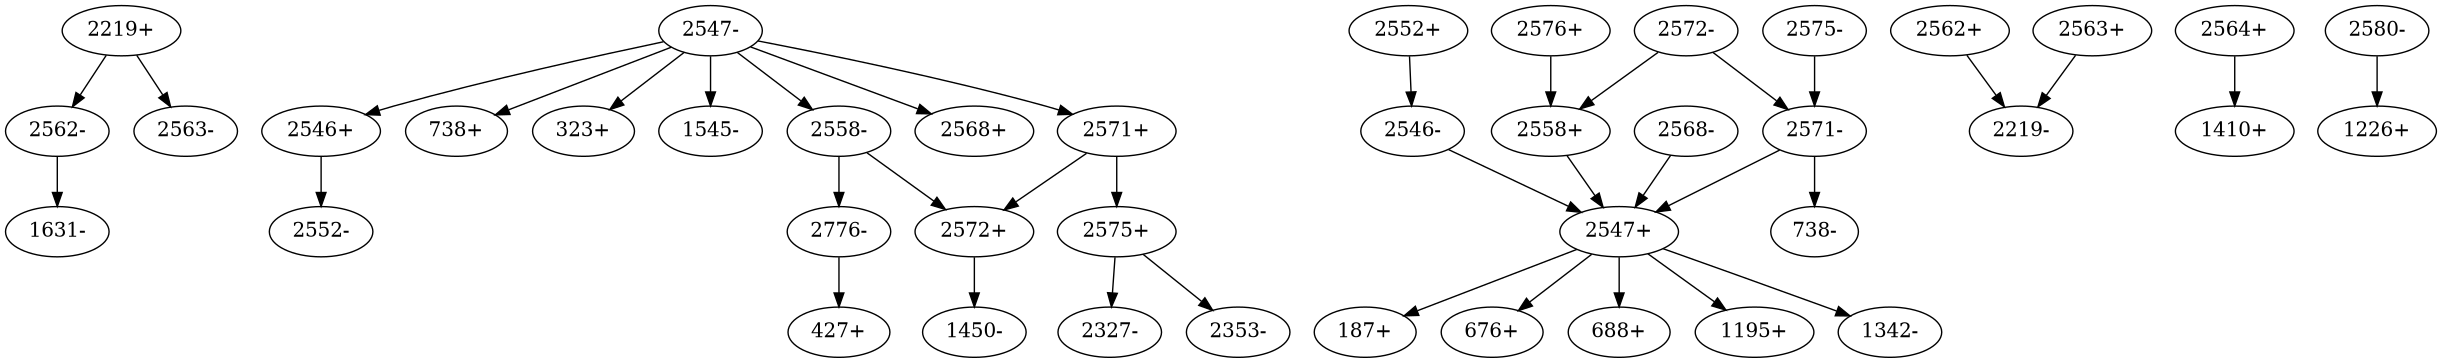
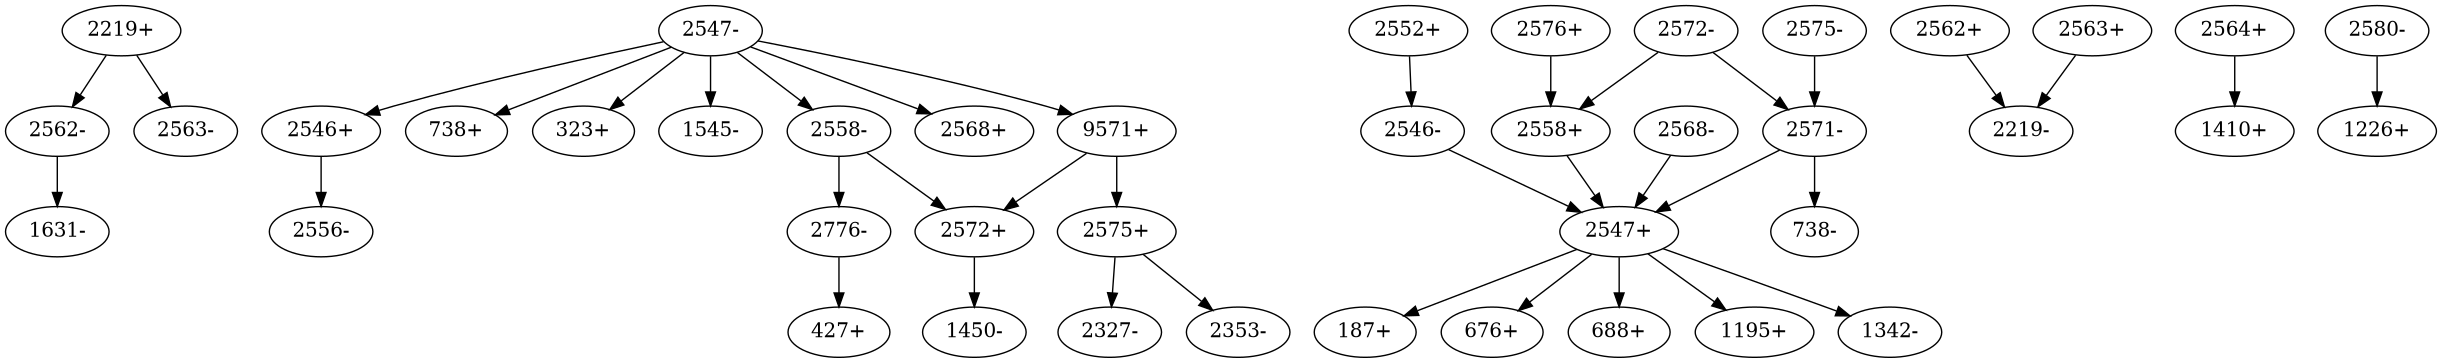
node "2571+": label "2571+" -> "9571+"
node "2552-": label "2552-" -> "2556-"
